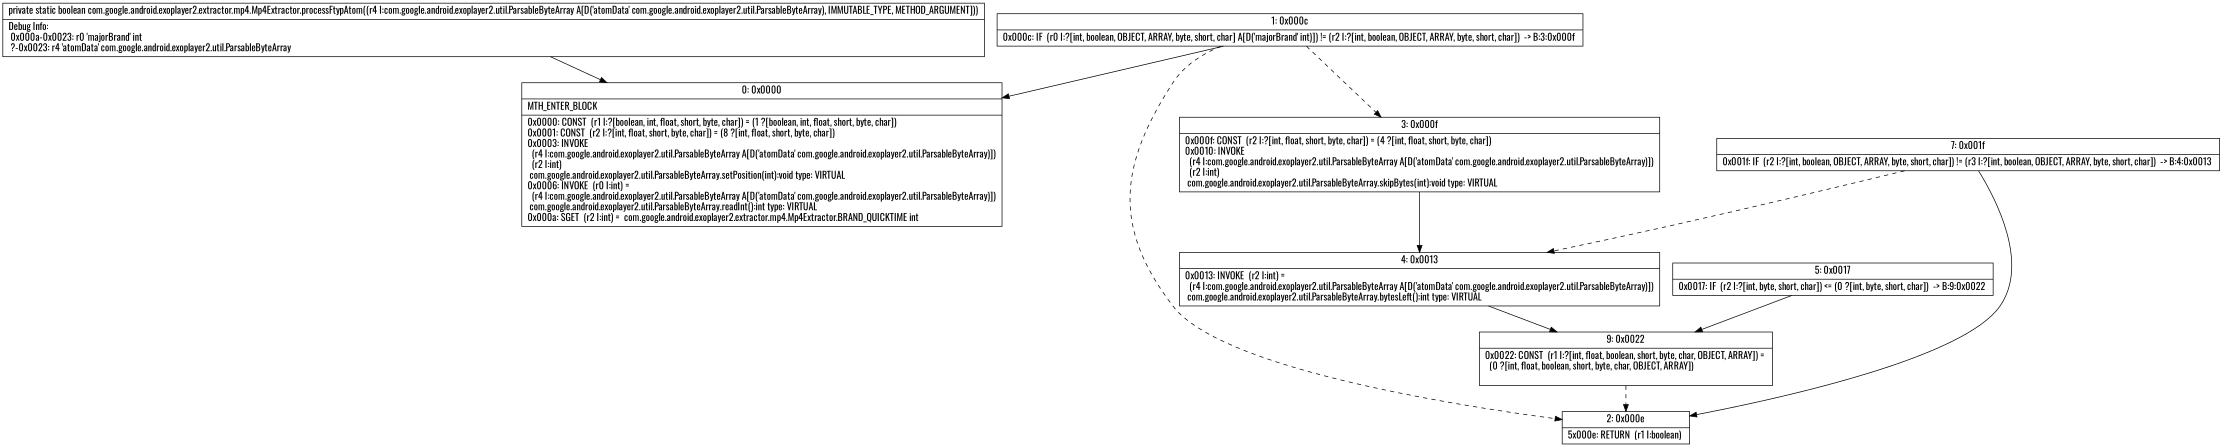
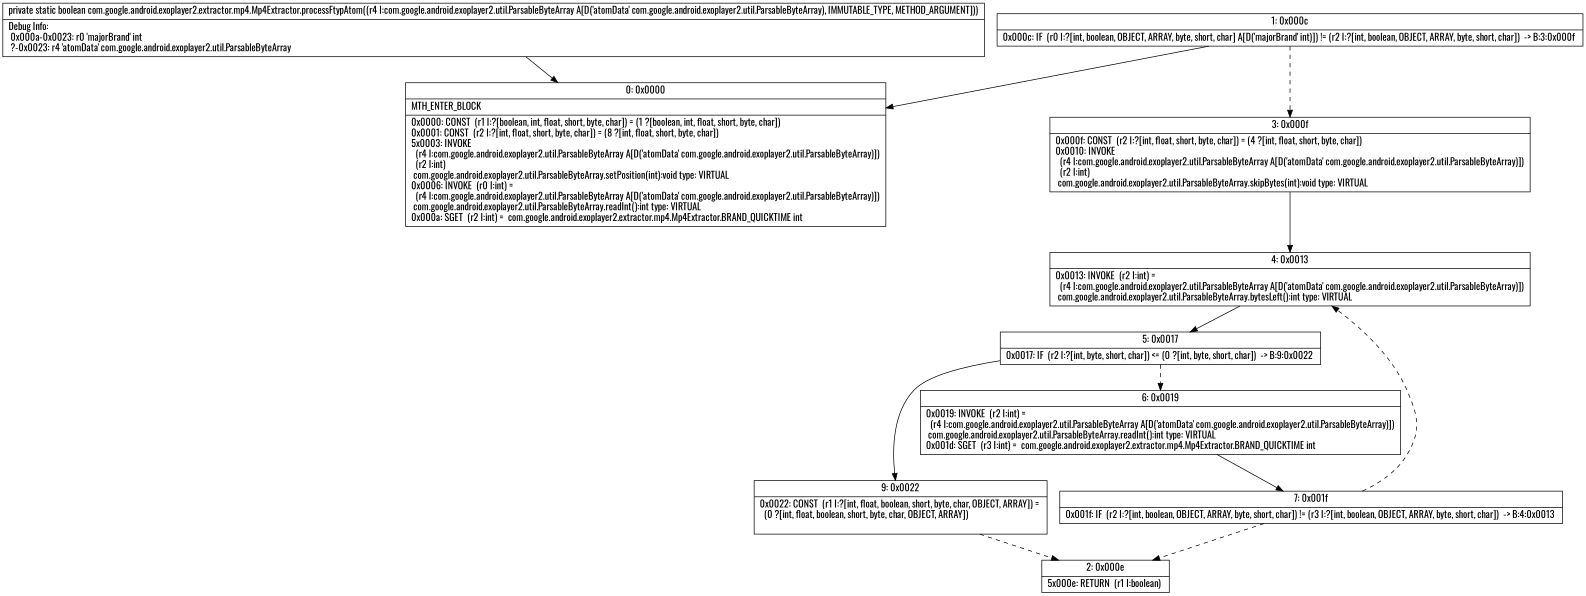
node "0: 0x0000": text "0x0003: INVOKE" -> "5x0003: INVOKE"
edge "4: 0x0013" -> "9: 0x0022": now "4: 0x0013" -> "5: 0x0017"
edge "1: 0x000c" -> "2: 0x000e": removed
edge "7: 0x001f" -> "2: 0x000e": style solid -> dashed
node "6: 0x0019": added
